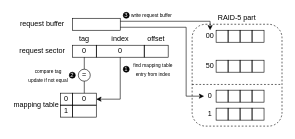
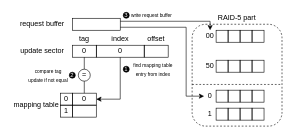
node "request sector": label "request sector" -> "update sector"
